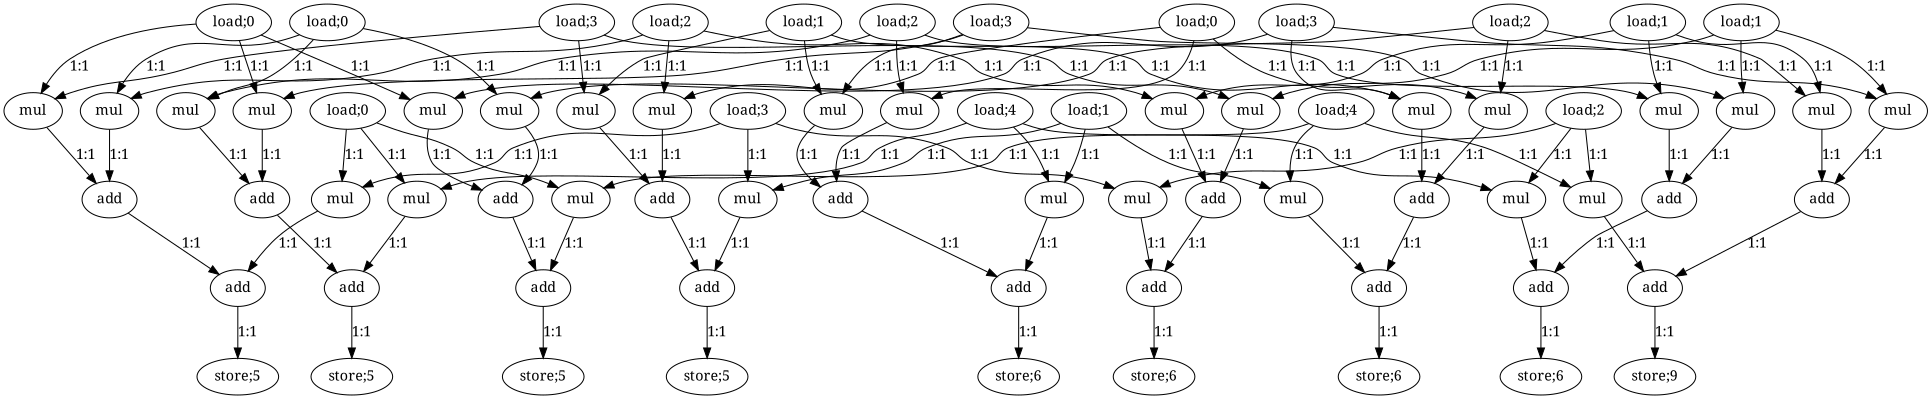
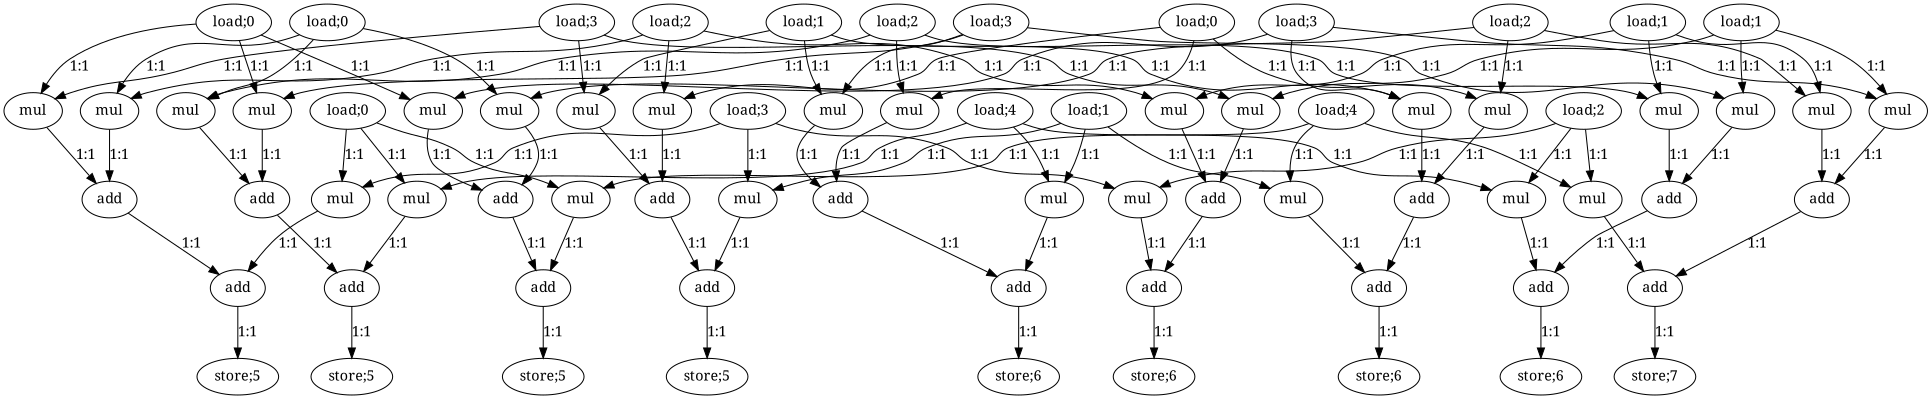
node "store;9": label "store;9" -> "store;7"
